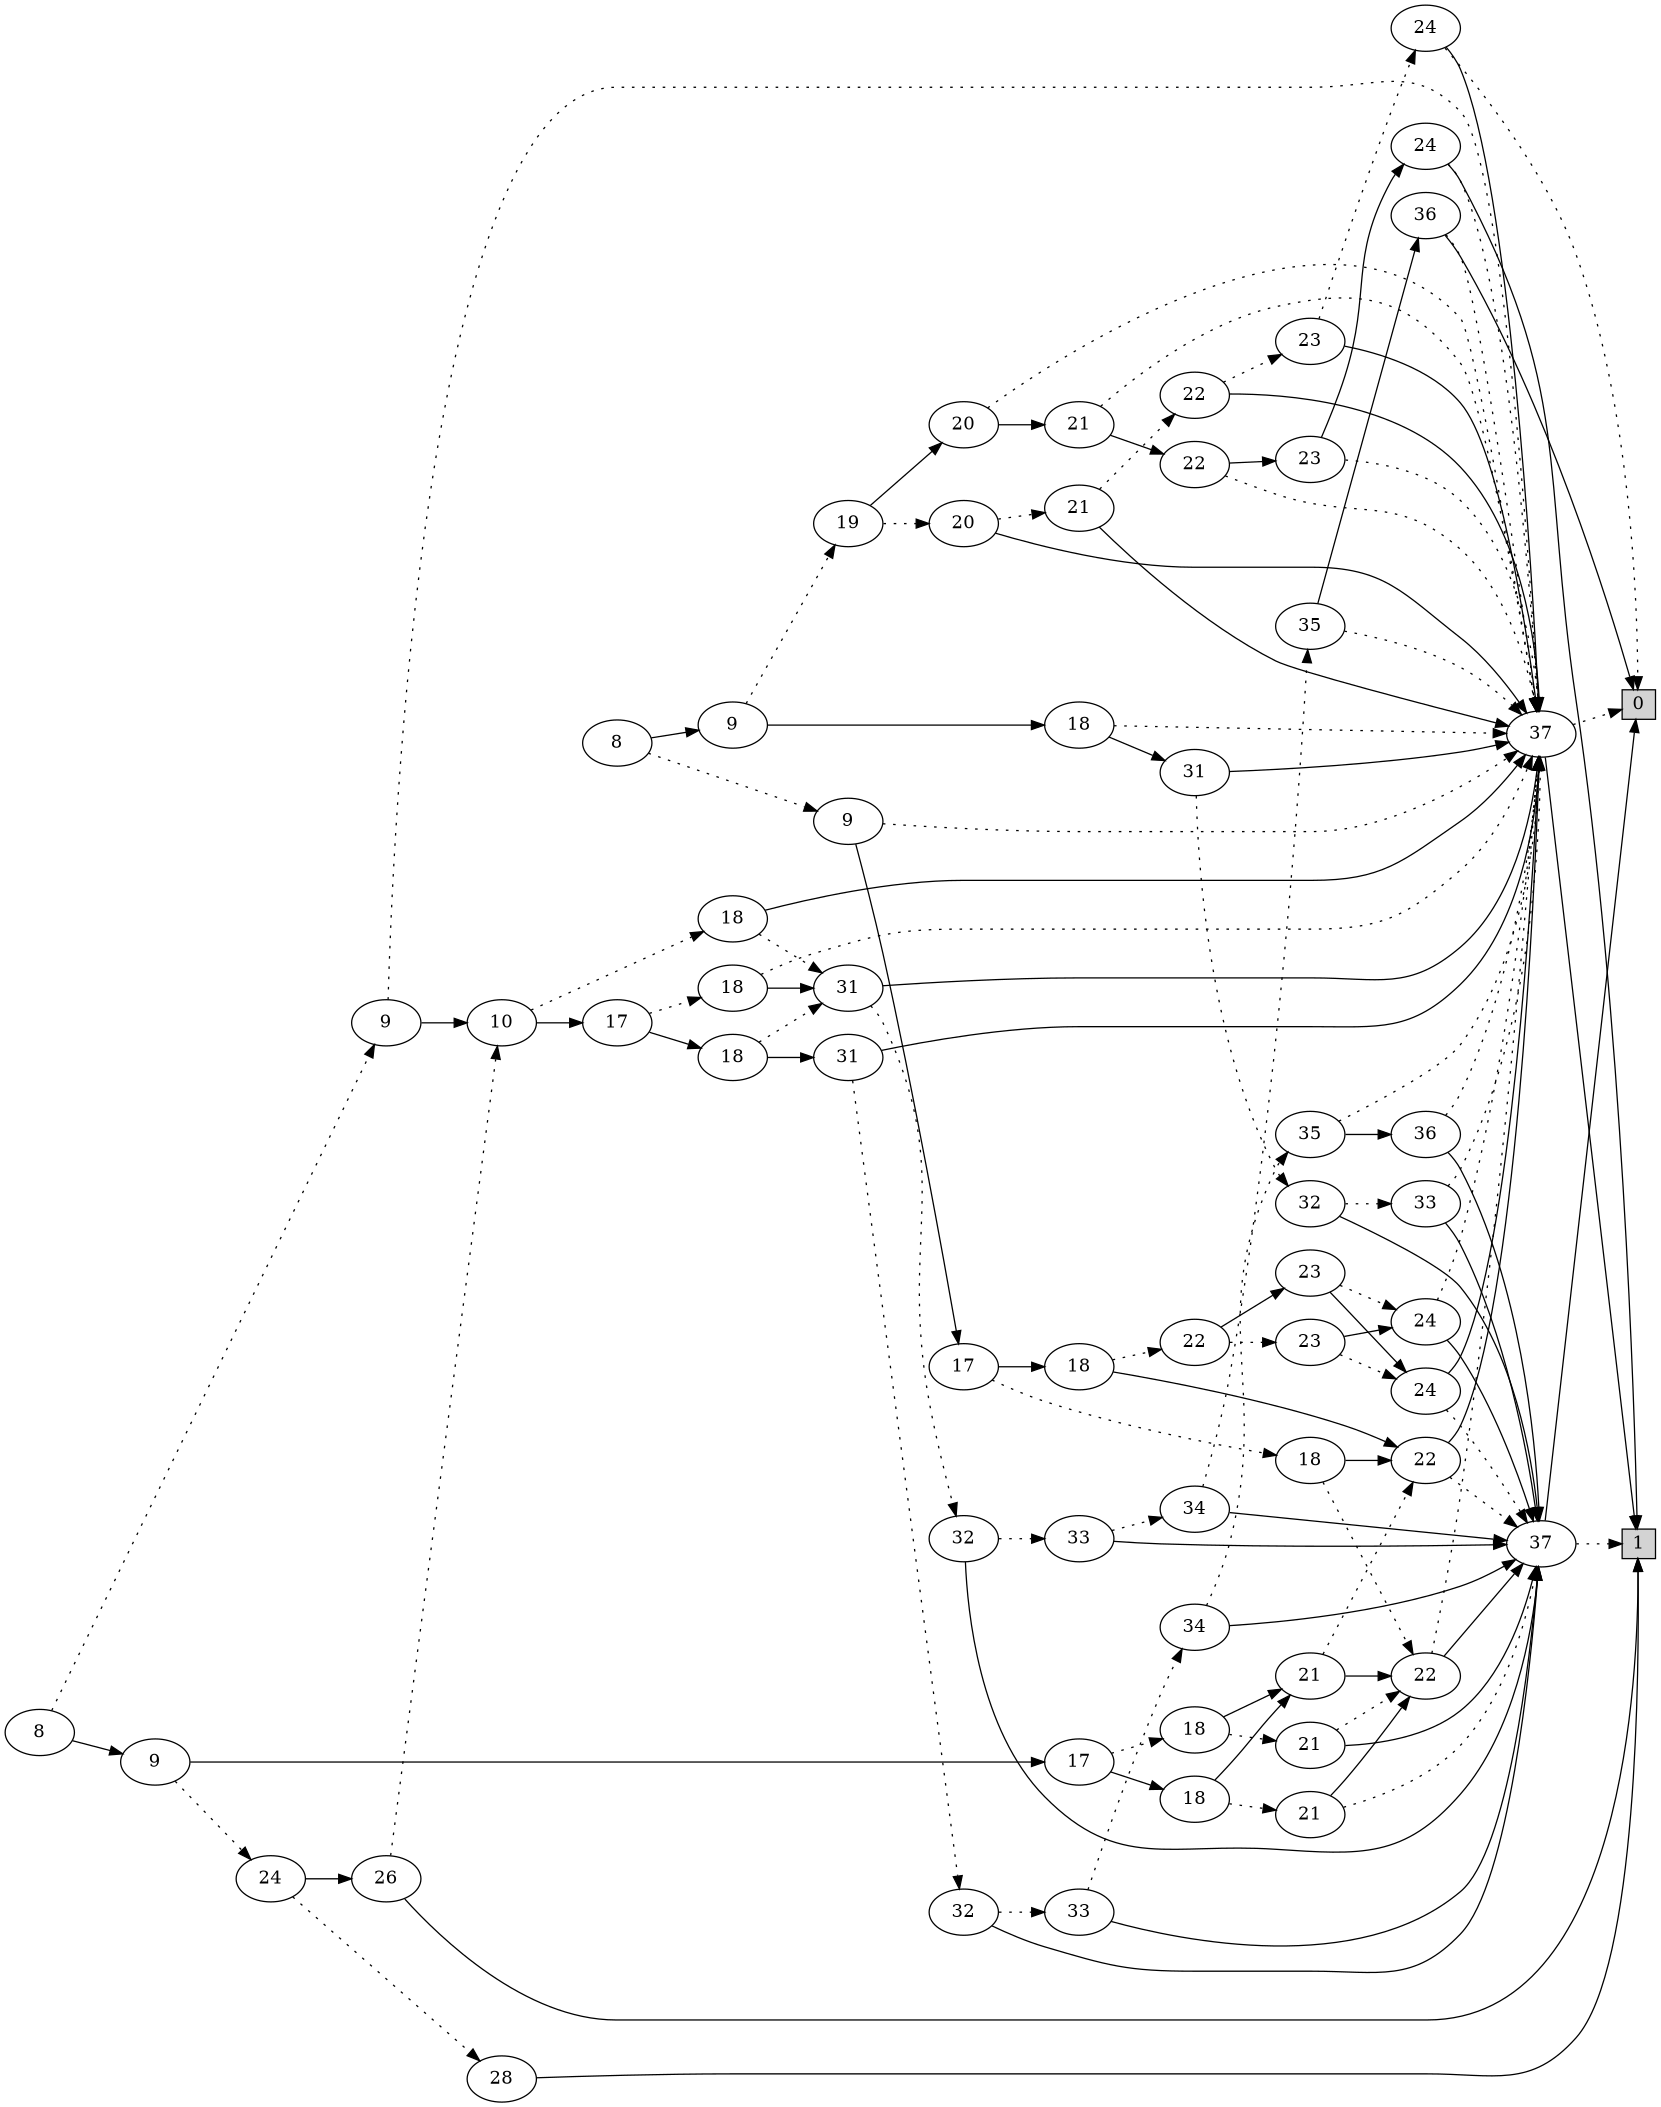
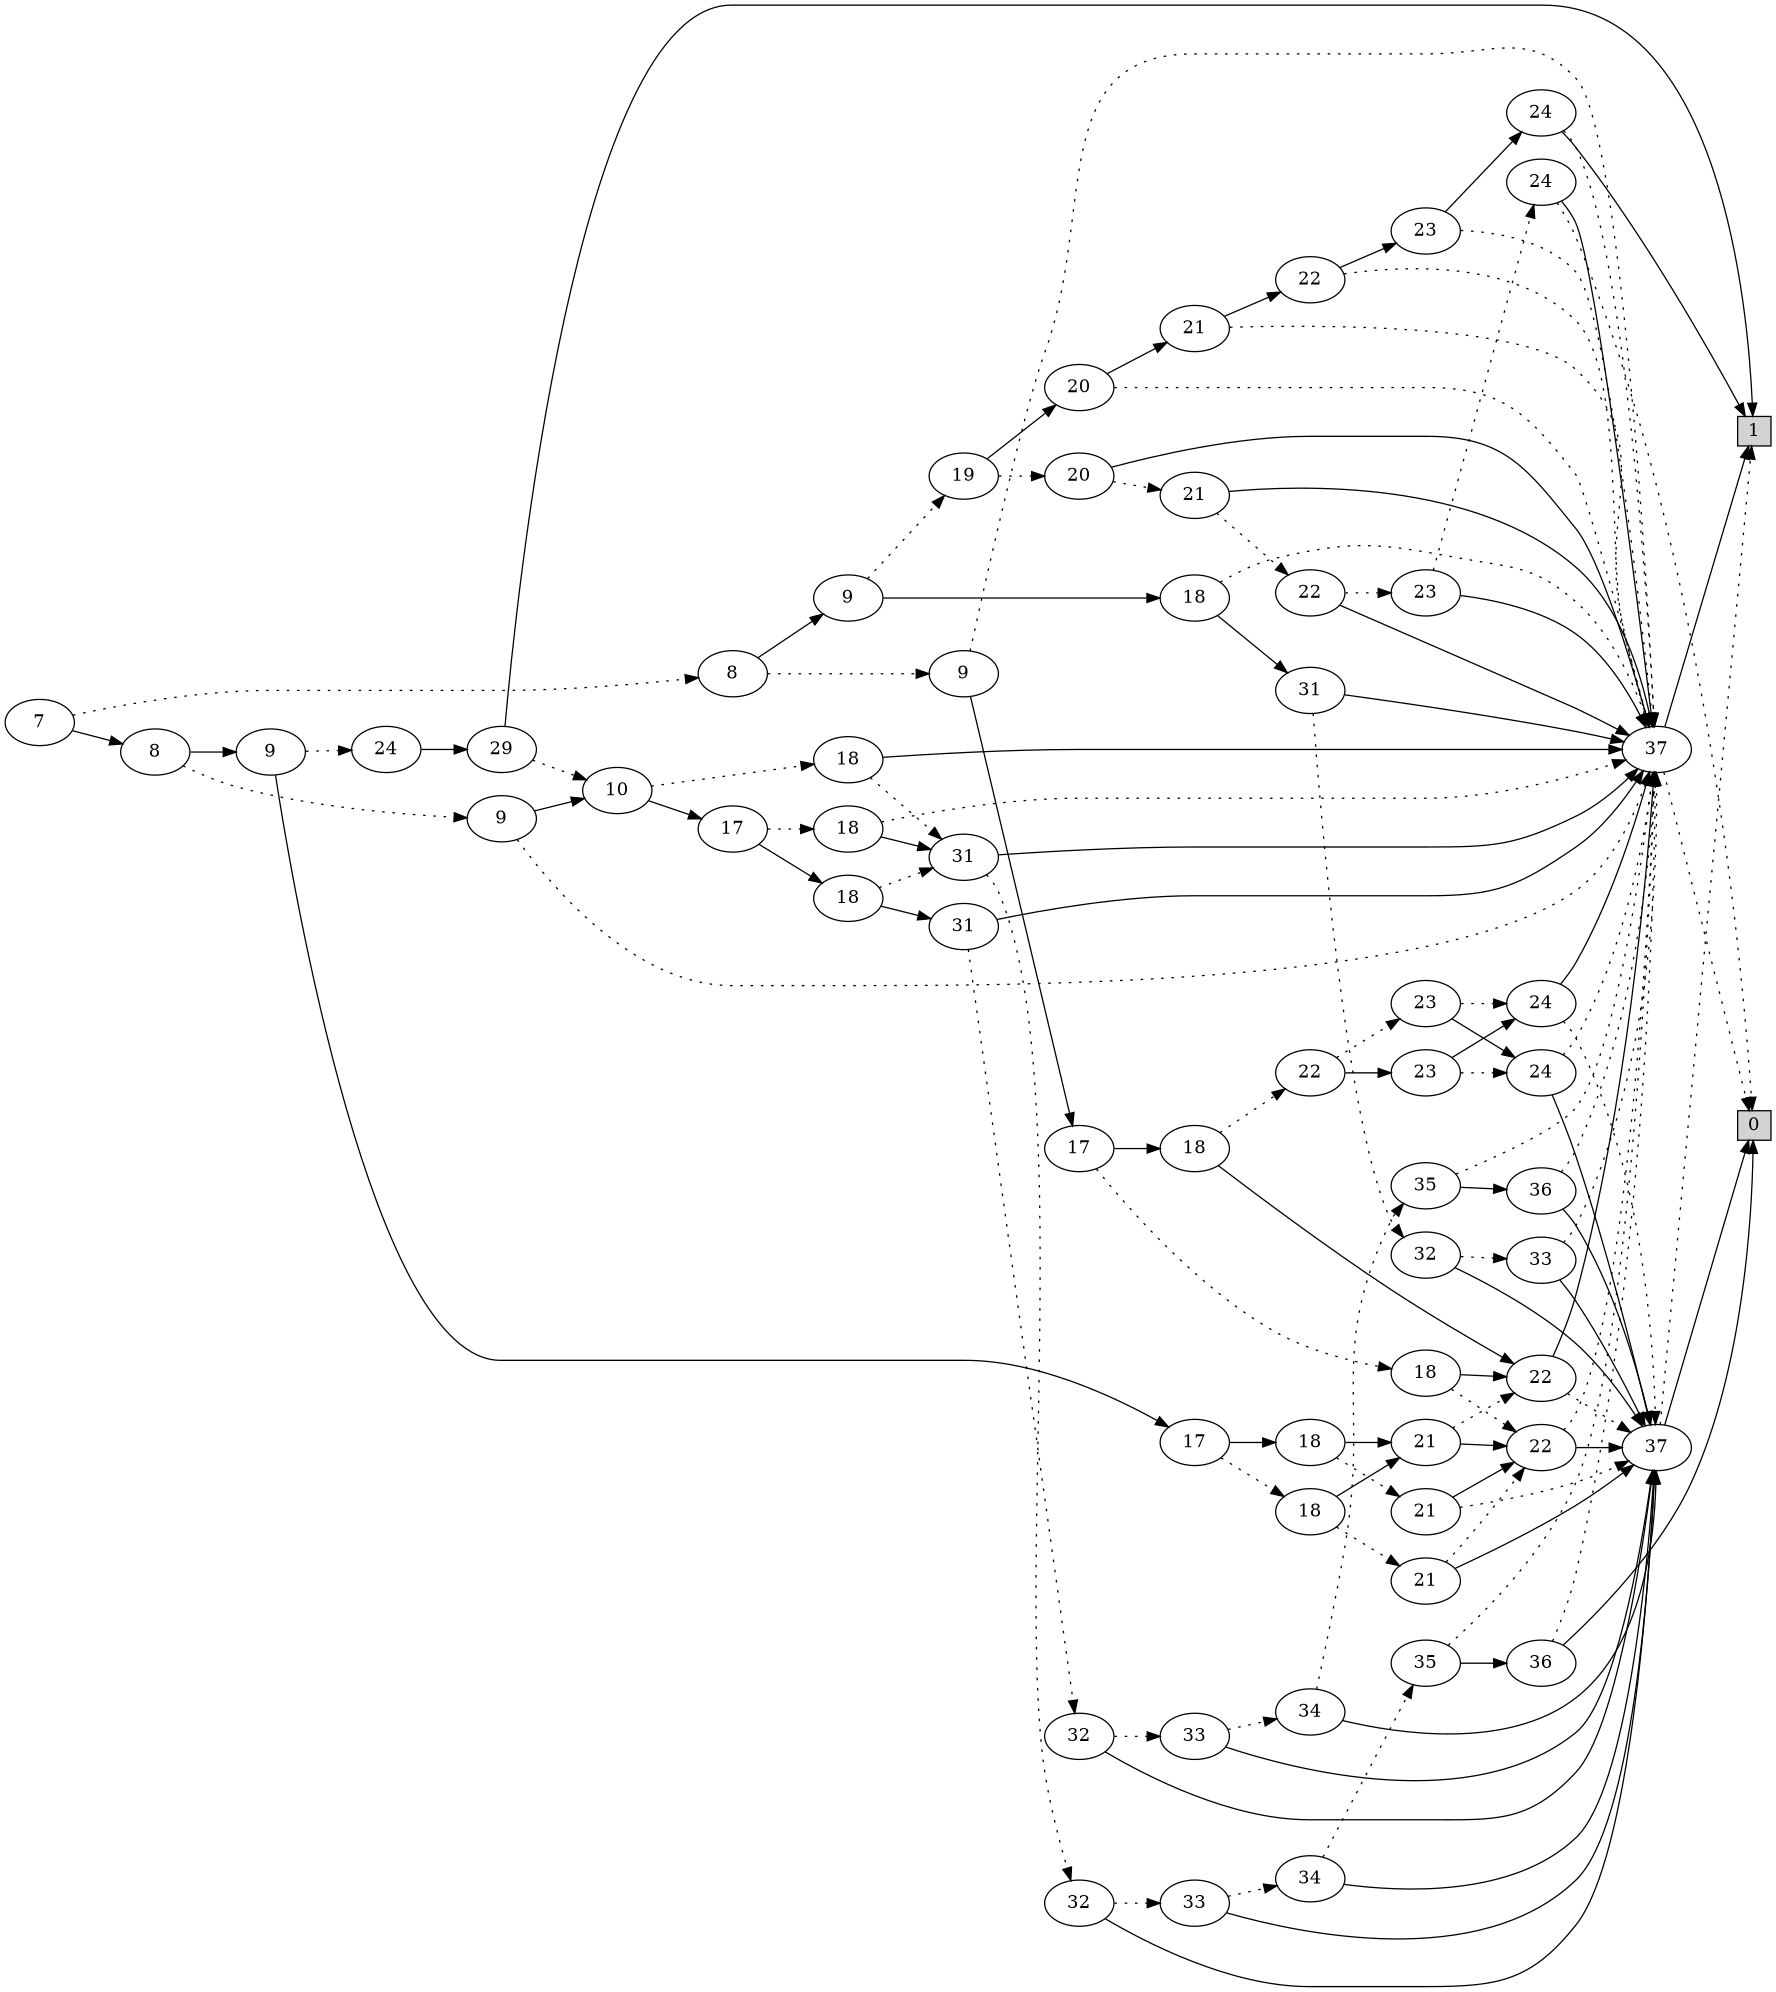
node "7": added
node "26": label "26" -> "29"
node "28": removed
